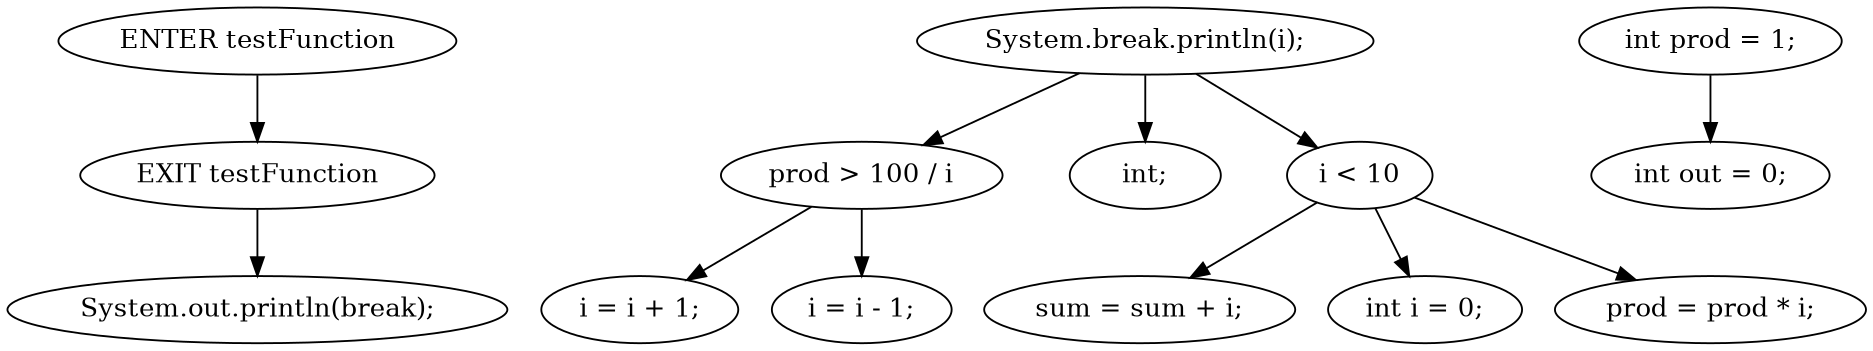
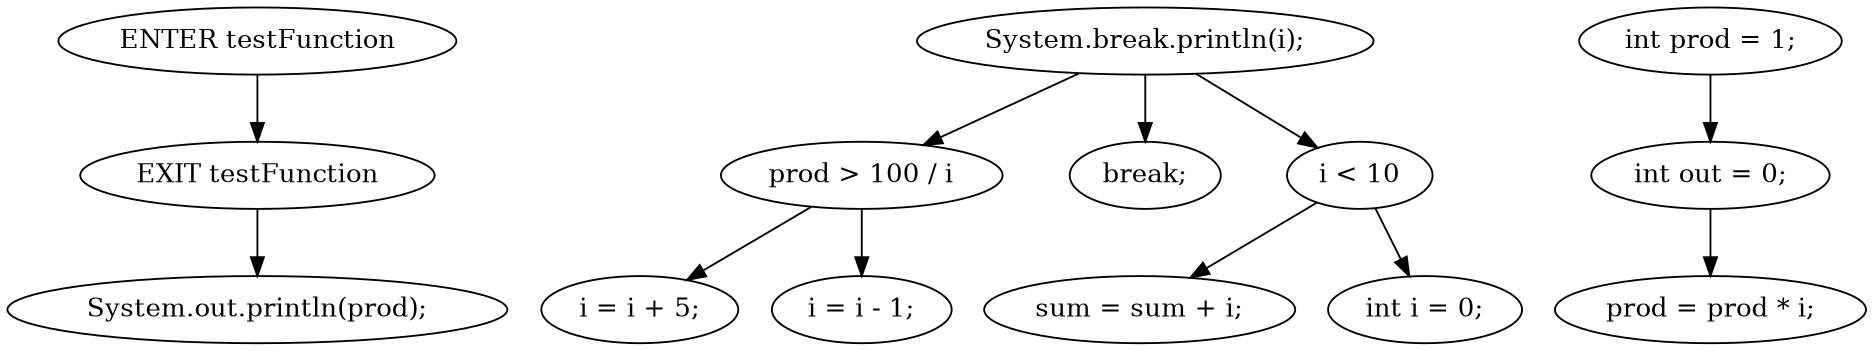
node "int;": label "int;" -> "break;"
edge "i < 10" -> "prod = prod * i;": now "int out = 0;" -> "prod = prod * i;"
node "System.out.println(break);": label "System.out.println(break);" -> "System.out.println(prod);"
node "i = i + 1;": label "i = i + 1;" -> "i = i + 5;"
